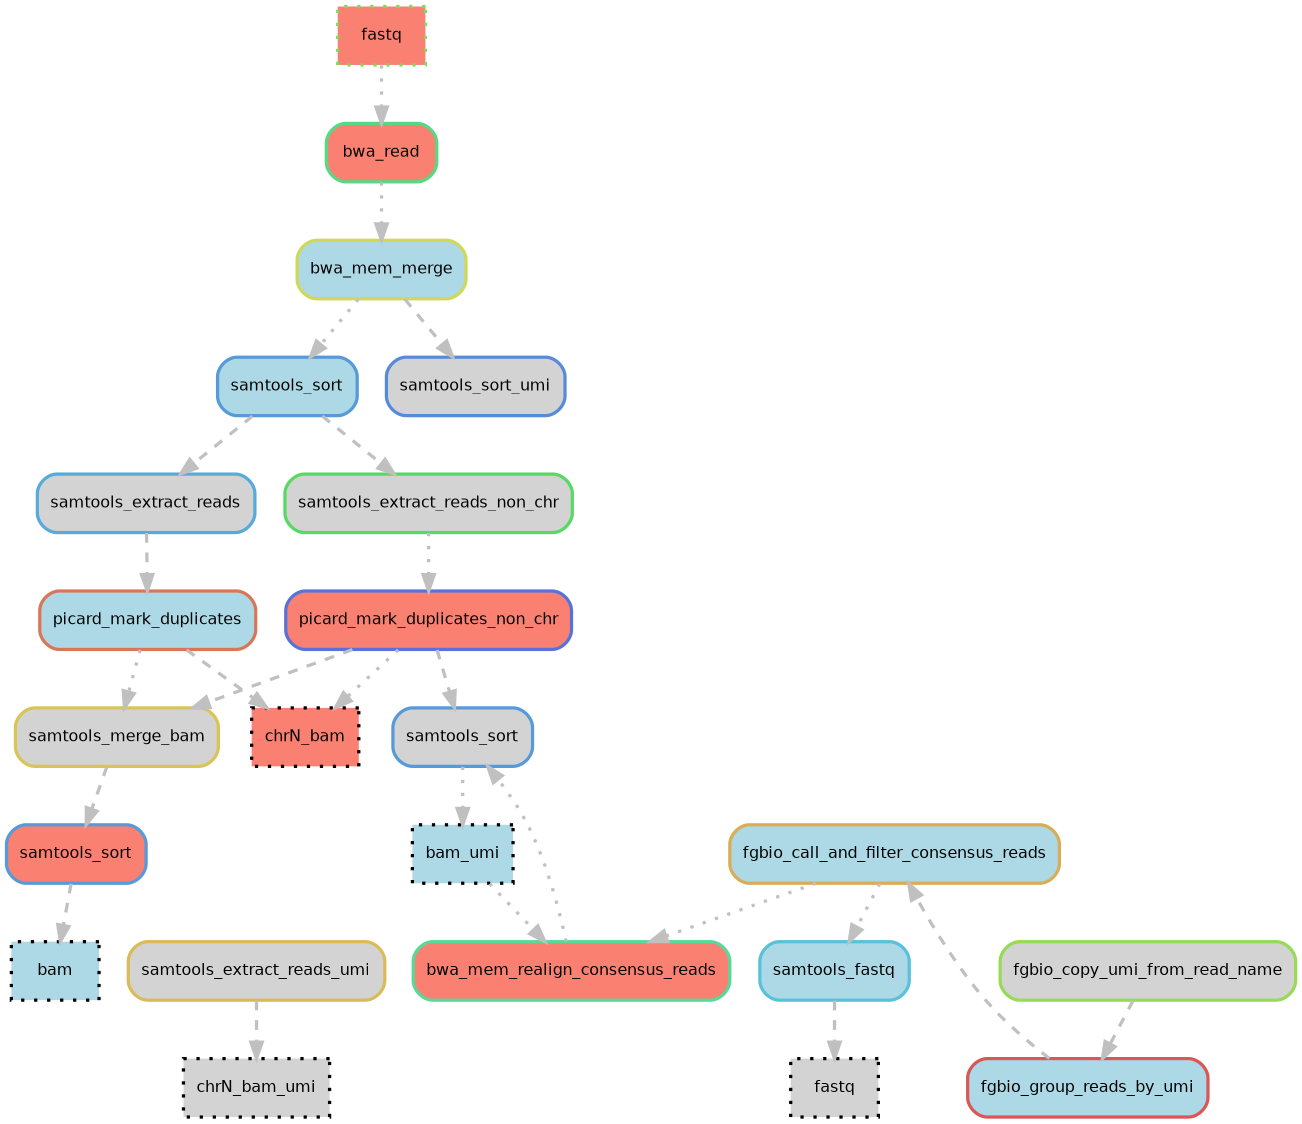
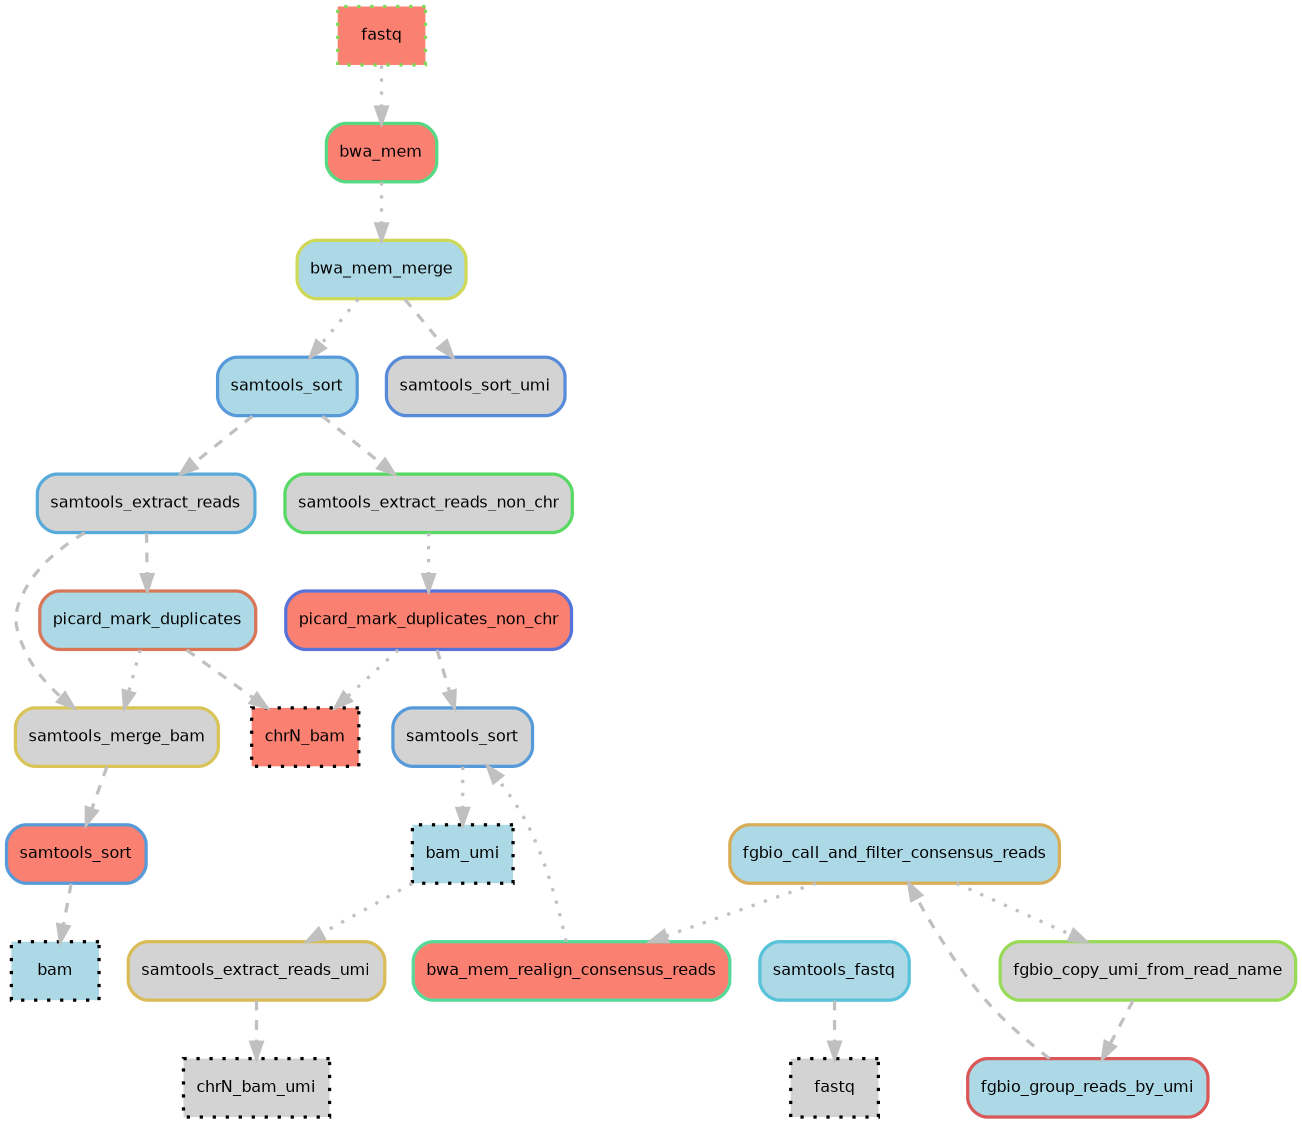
node "bwa_read": label "bwa_read" -> "bwa_mem"
edge "picard_mark_duplicates_non_chr" -> "samtools_merge_bam": now "samtools_extract_reads" -> "samtools_merge_bam"
edge "fgbio_call_and_filter_consensus_reads" -> "samtools_fastq": now "fgbio_call_and_filter_consensus_reads" -> "fgbio_copy_umi_from_read_name"
edge "bam_umi" -> "bwa_mem_realign_consensus_reads": now "bam_umi" -> "samtools_extract_reads_umi"
